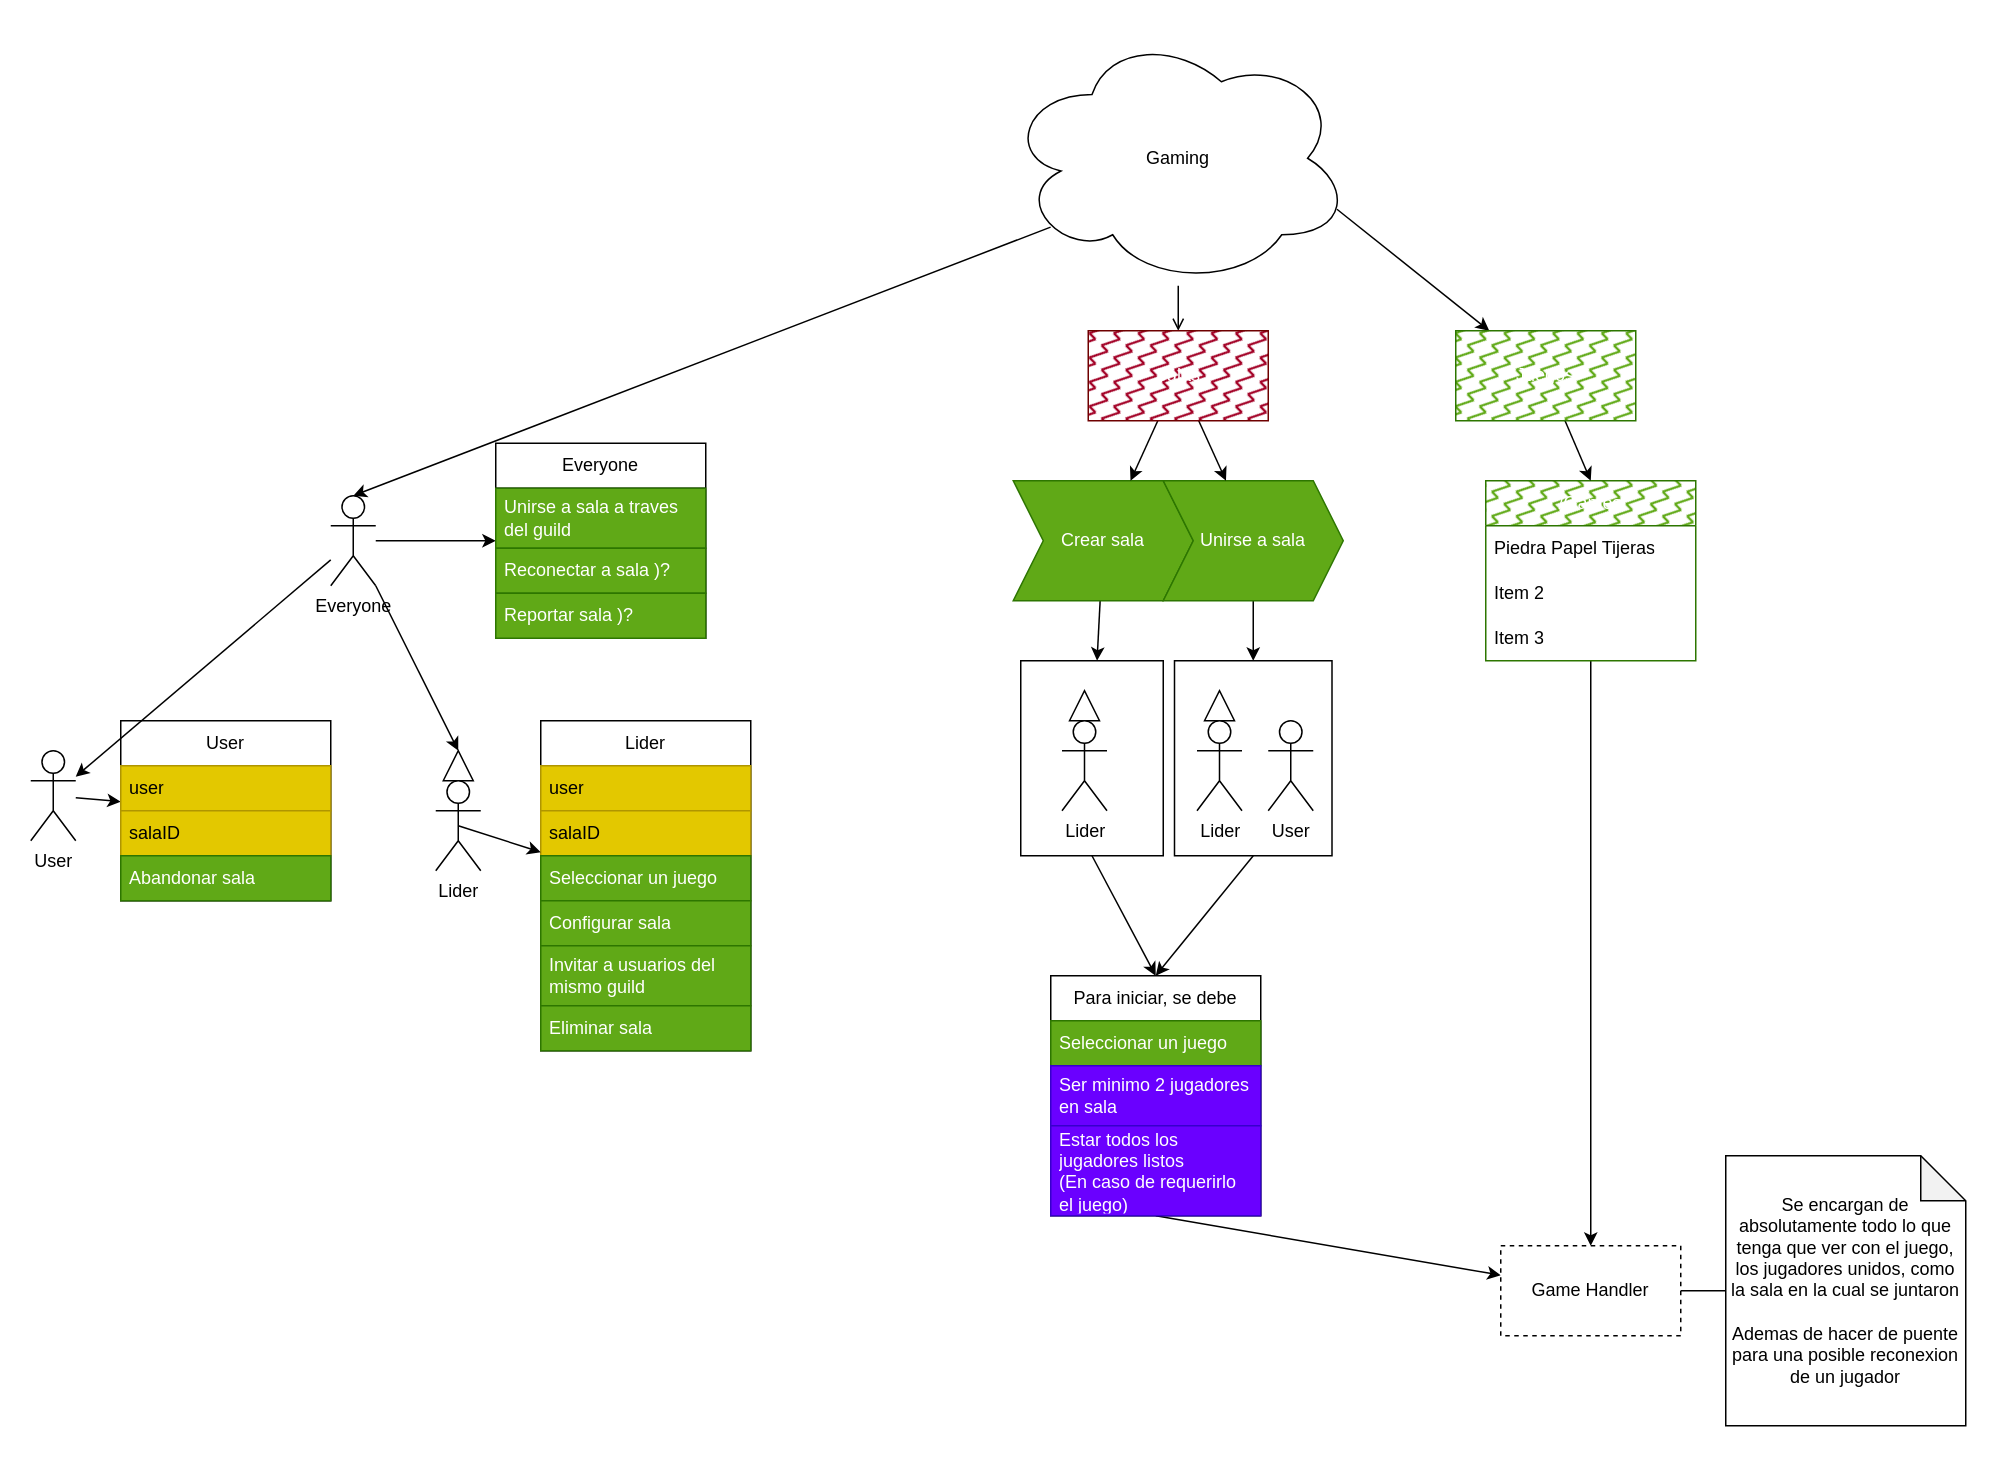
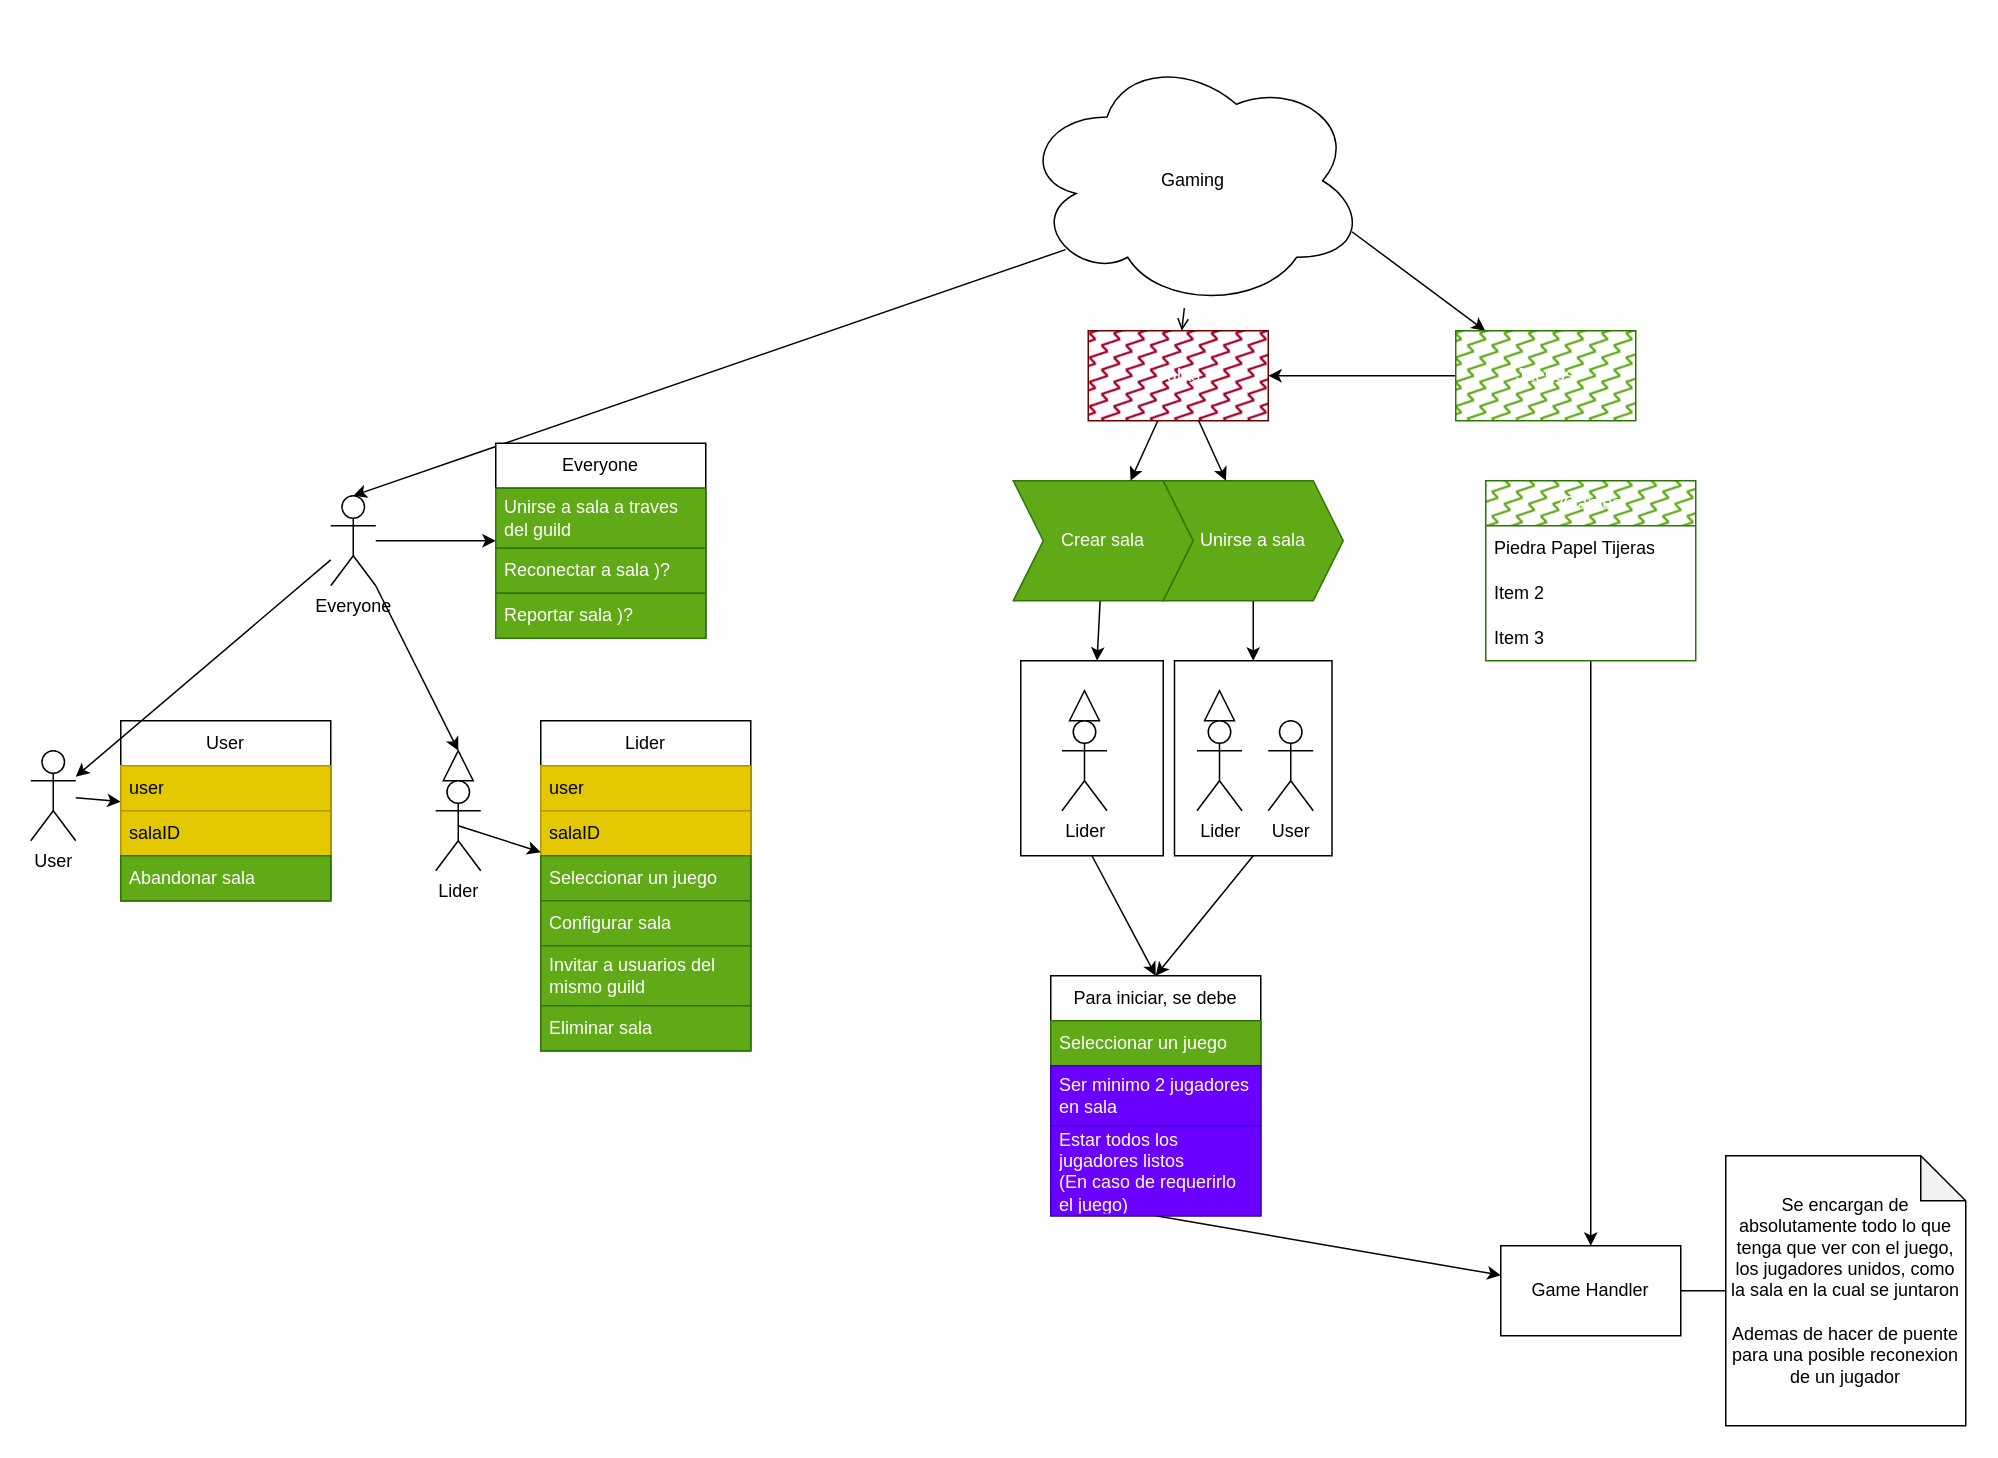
node "Gaming": moved (1178, 158) -> (1193, 181)
edge "Juegos" -> "/Games": now "Juegos" -> "Salas"
node "Game Handler": style dashed -> solid
